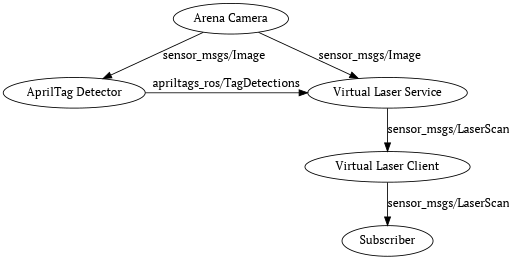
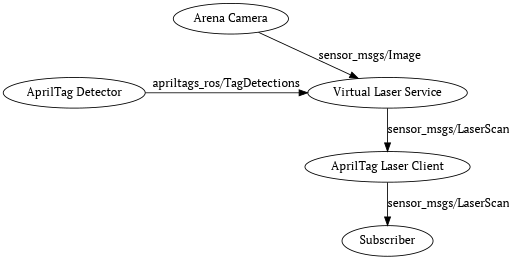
edge "Arena Camera" -> "AprilTag Detector": removed, label "sensor_msgs/Image"
node "Virtual Laser Client": label "Virtual Laser Client" -> "AprilTag Laser Client"
